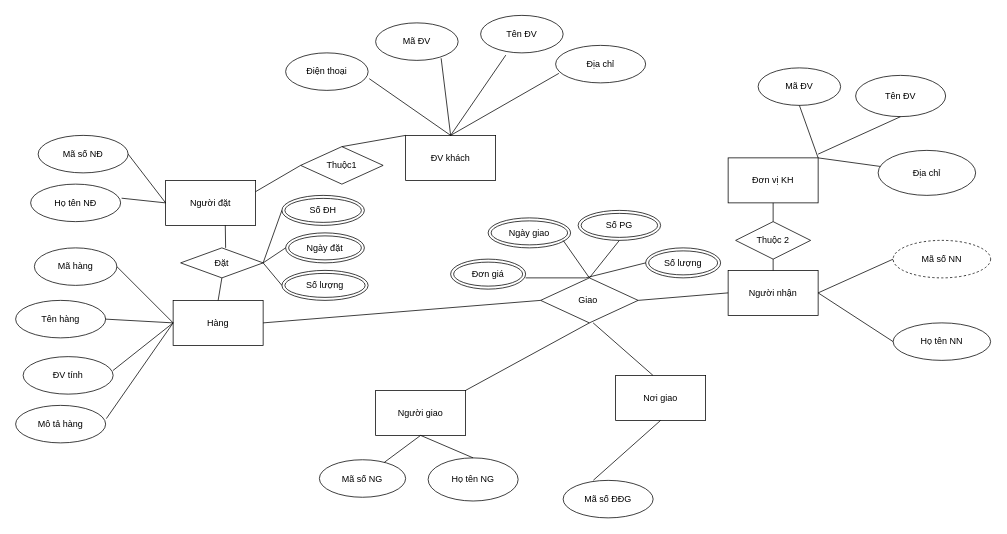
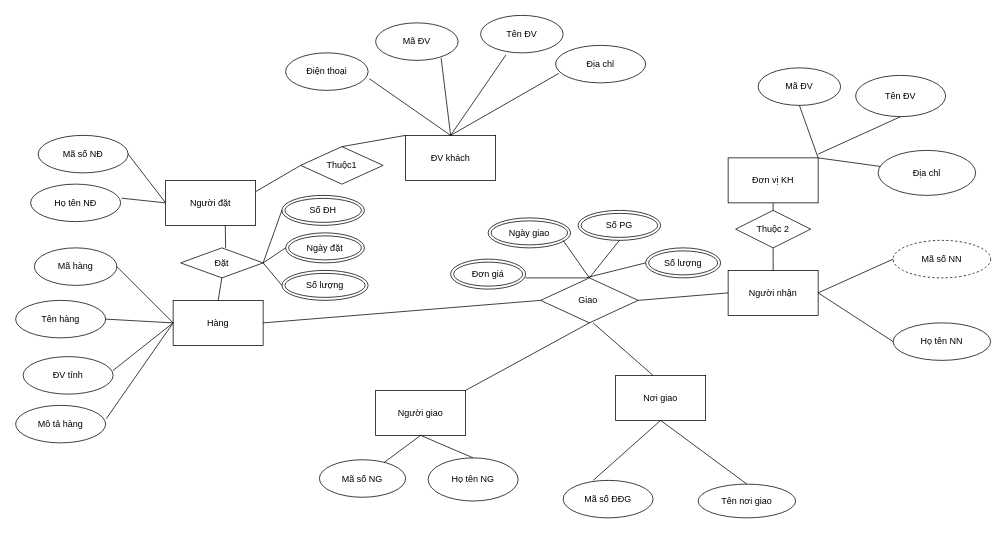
node "Thuộc 2": moved (773, 240) -> (773, 229)
edge "Nơi giao" -- "Tên nơi giao": added
node "Tên nơi giao": added
